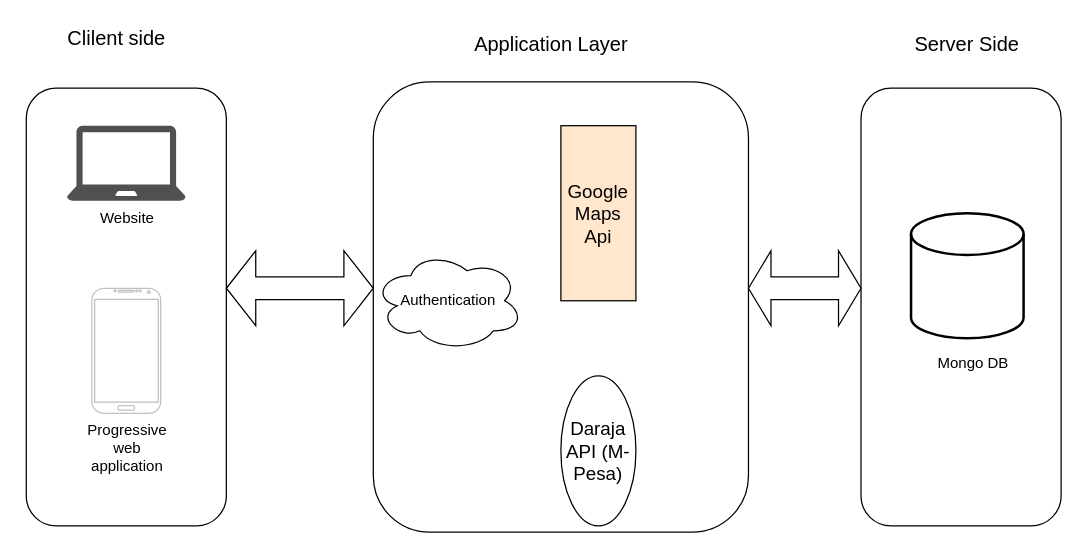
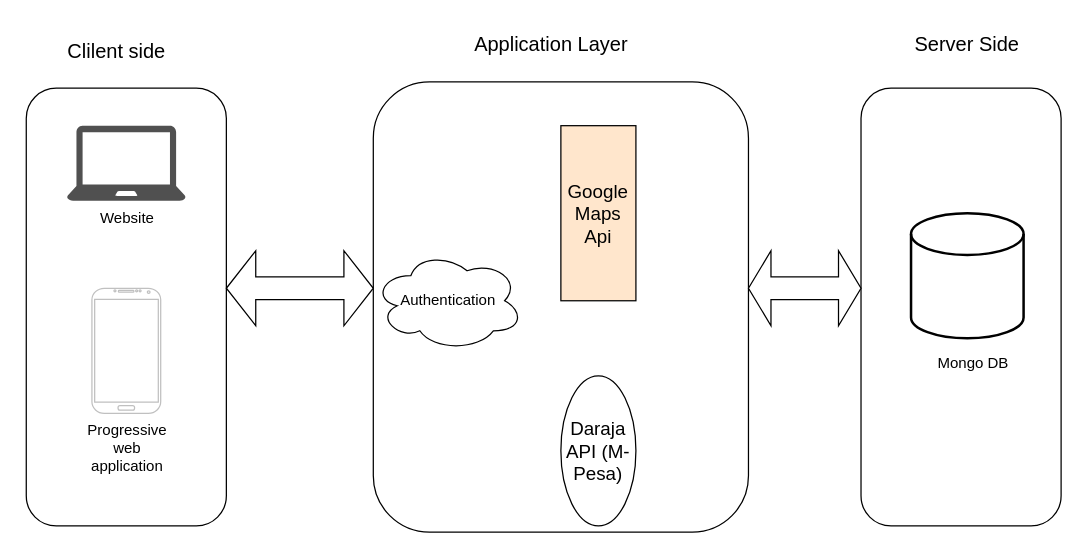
node "Clilent side": moved (117, 38) -> (117, 51)
